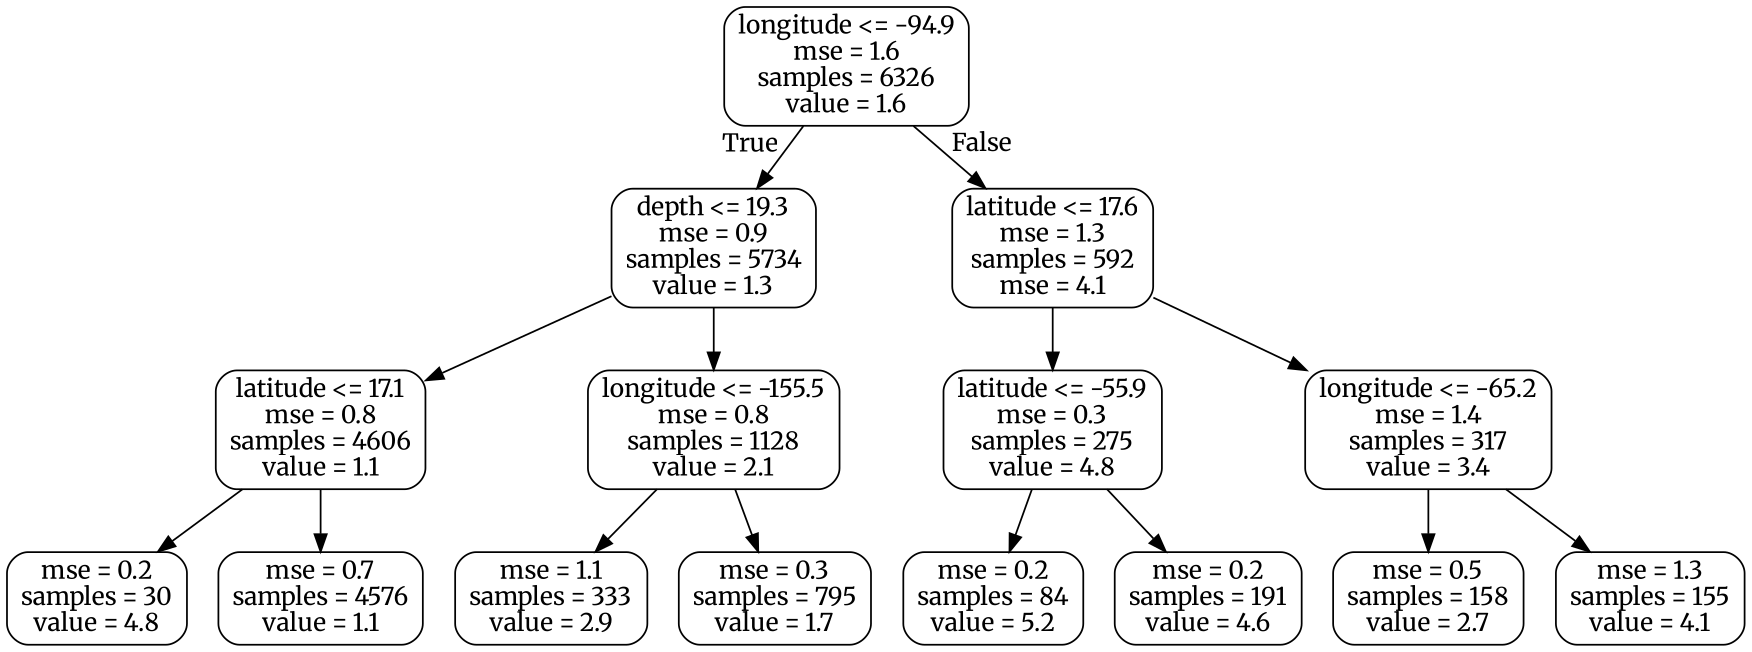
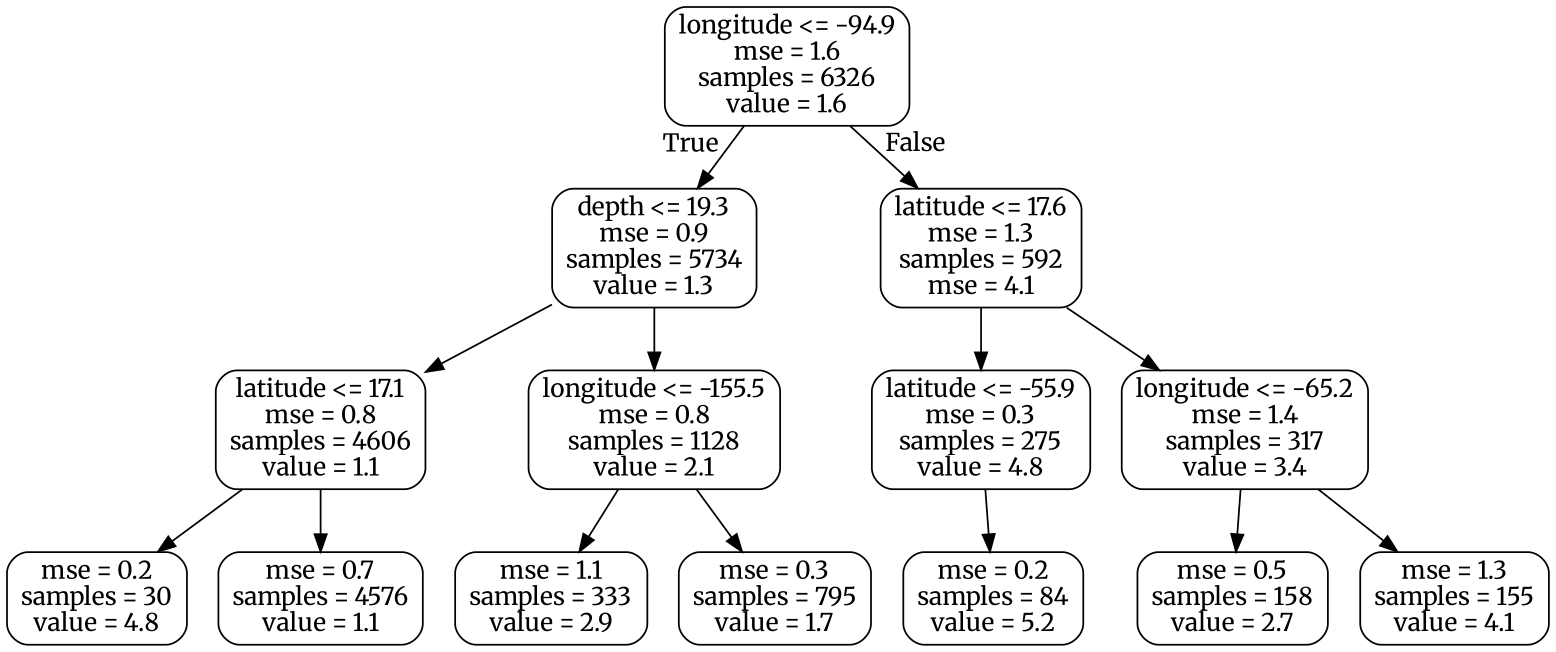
node "mse = 0.2 samples = 191 value = 4.6": removed
